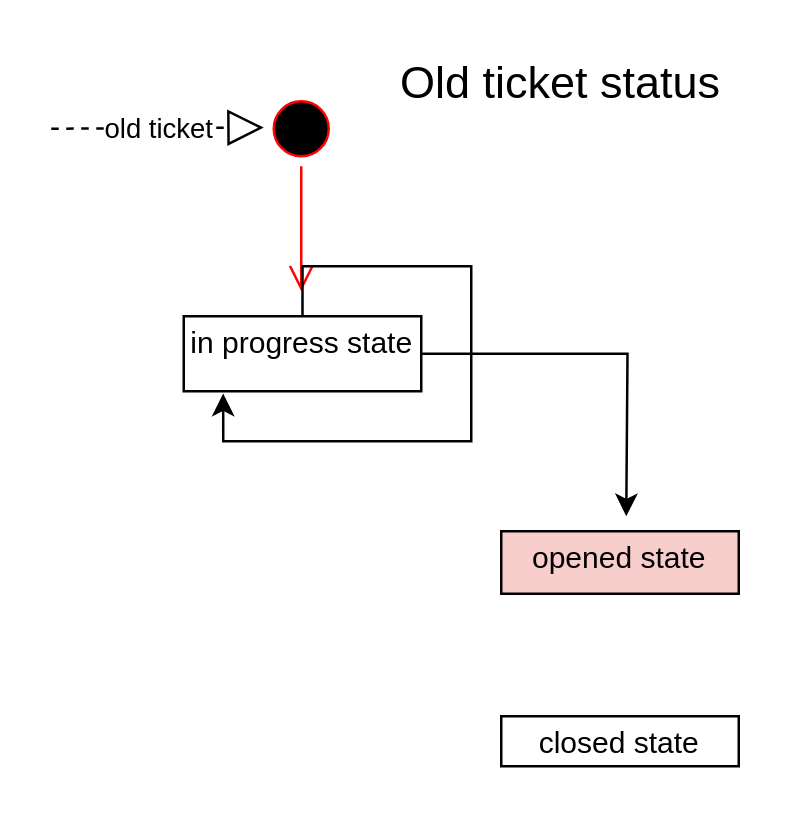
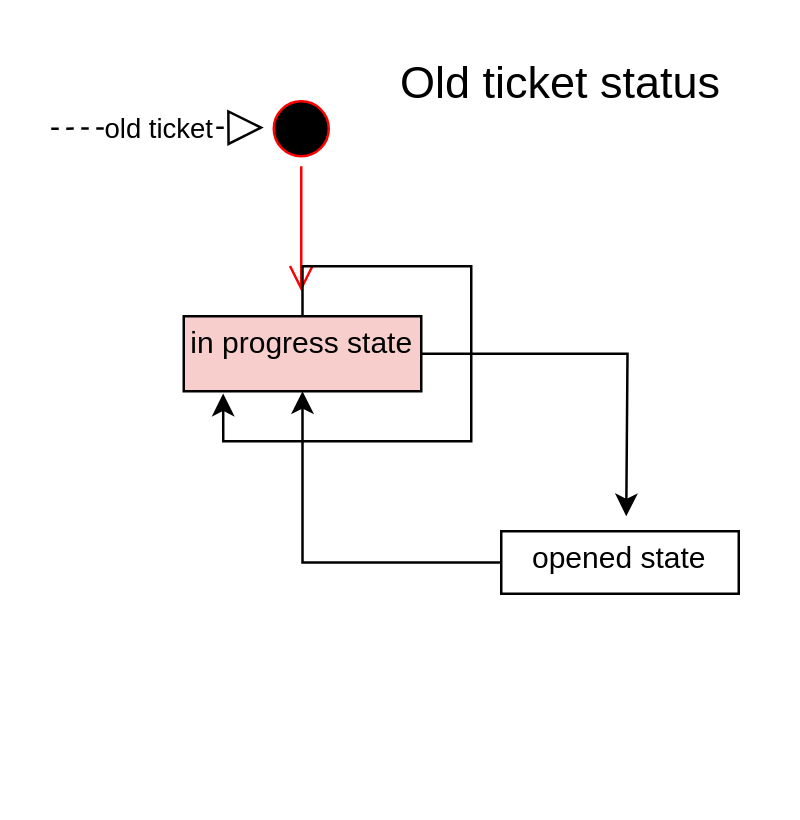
node "in progress state": fillcolor #ffffff -> #f8cecc
edge "opened state" -> "in progress state": added
node "opened state": fillcolor #f8cecc -> #ffffff
node "closed state": removed
